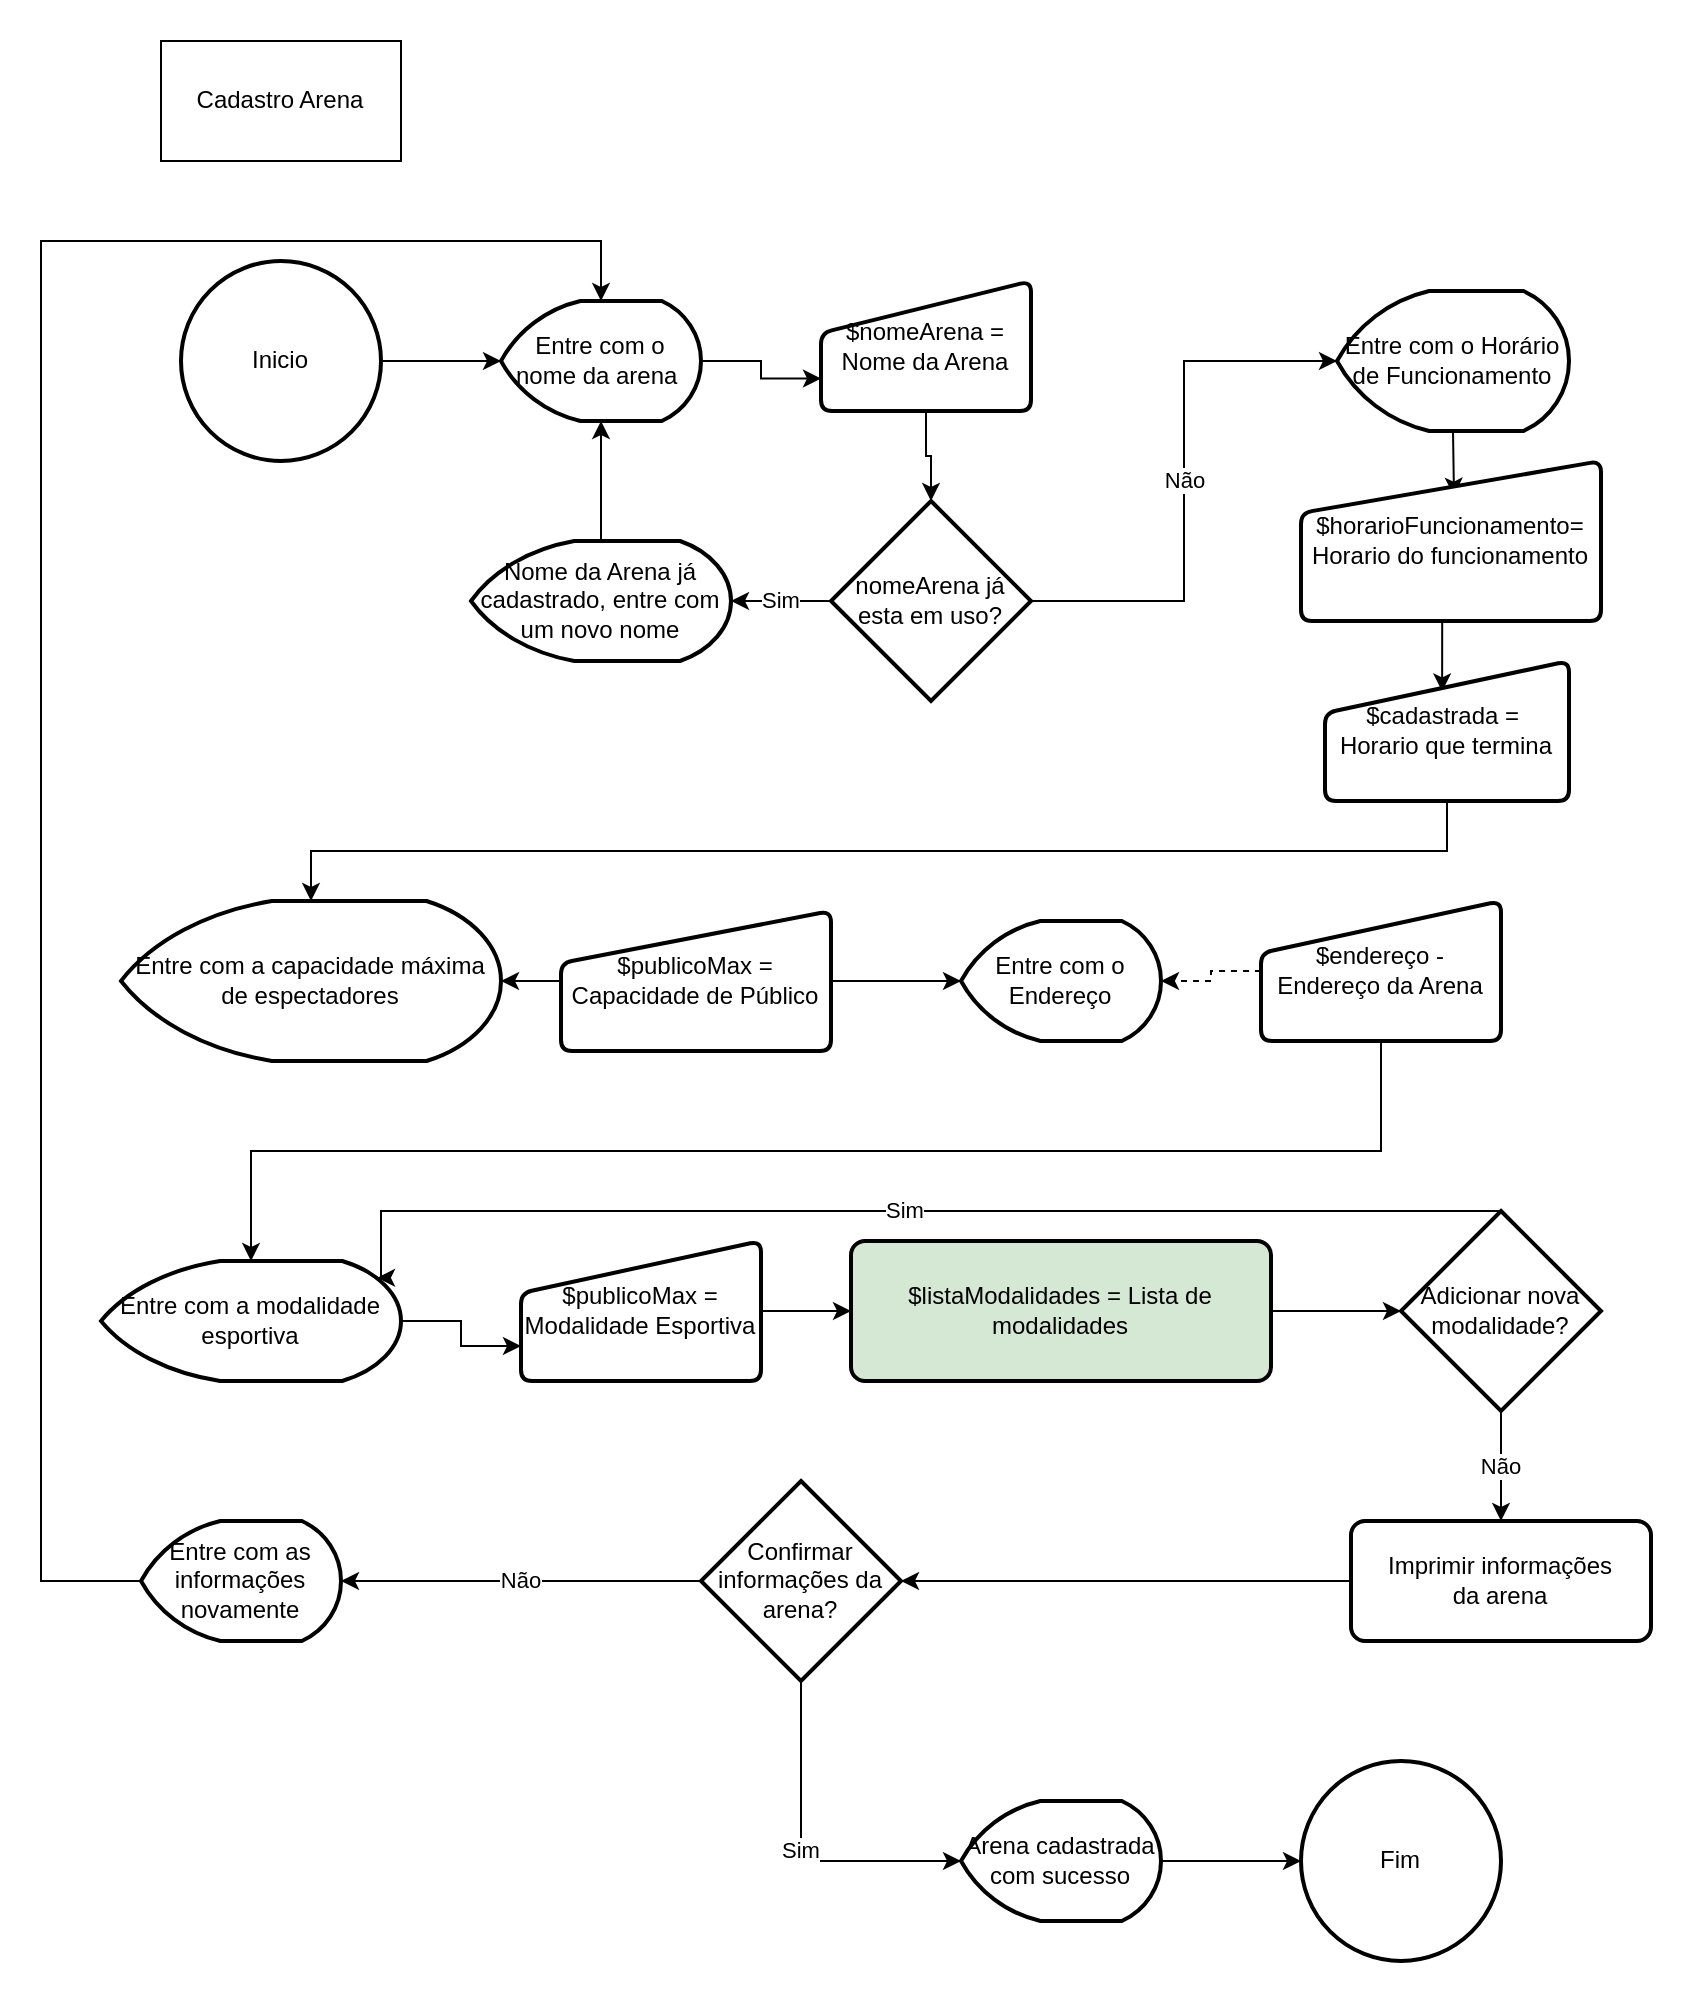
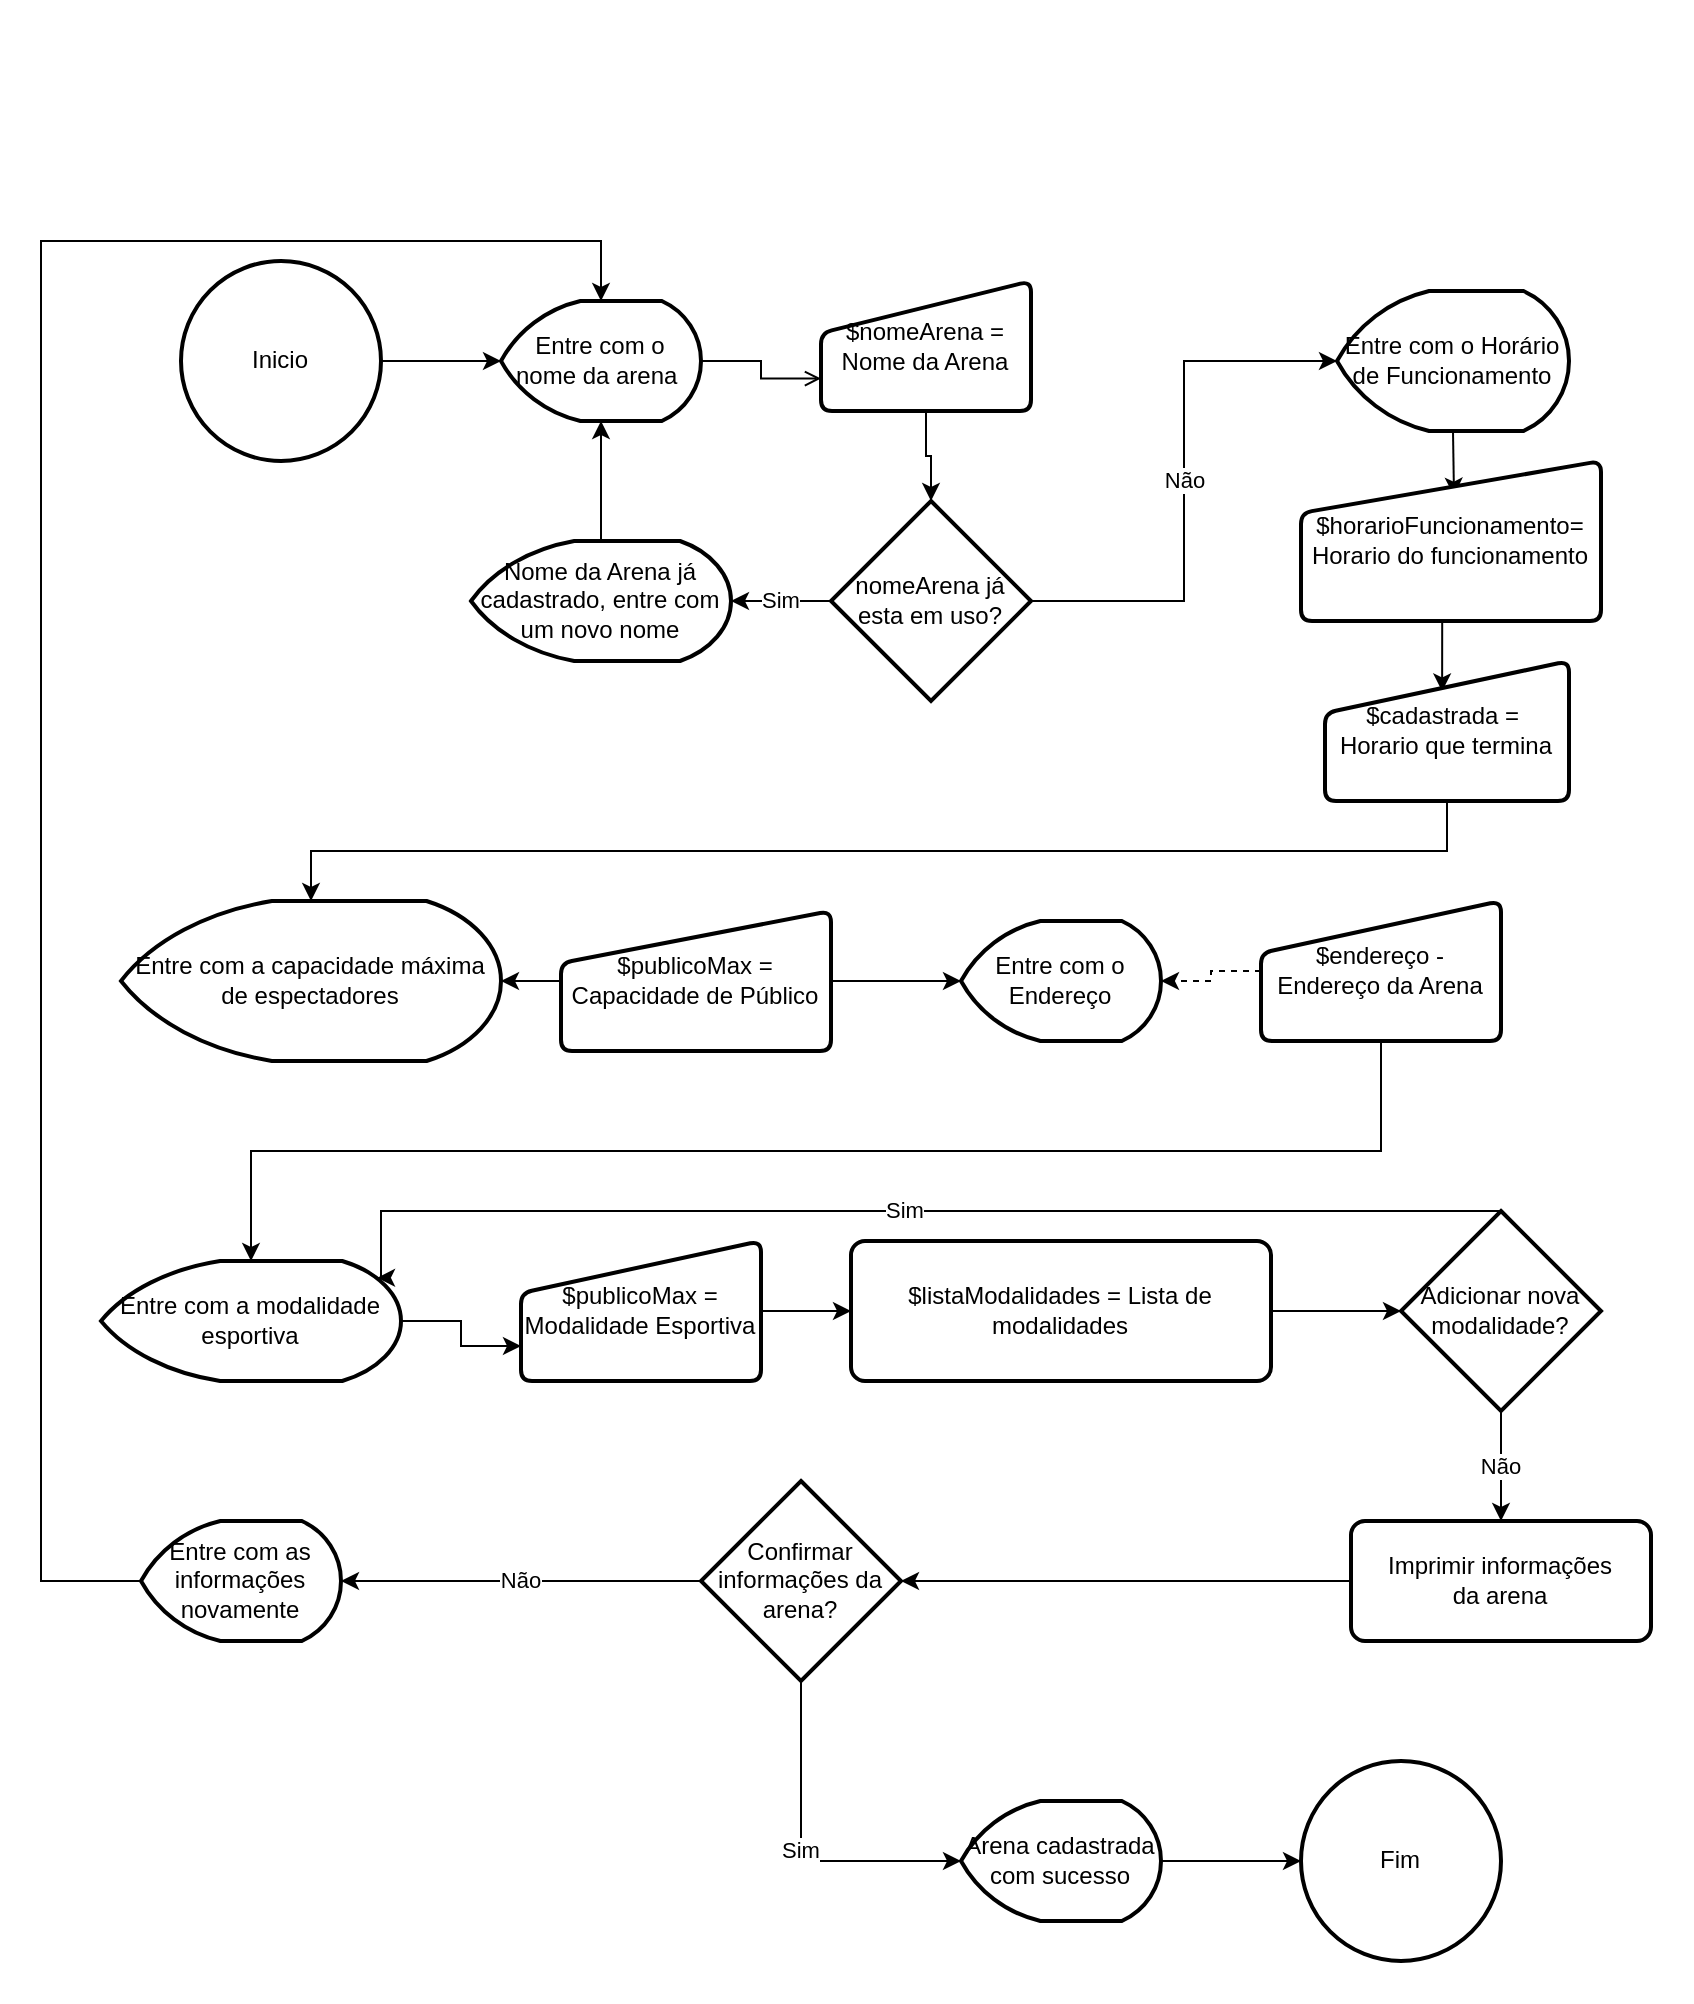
node "Cadastro Arena": removed
edge "Entre com o nome da arena" -> "$nomeArena = Nome da Arena": arrowhead classic -> open
node "$listaModalidades = Lista de modalidades": fillcolor #d5e8d4 -> #ffffff
